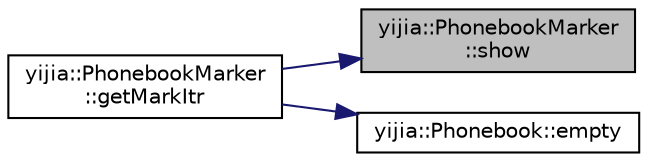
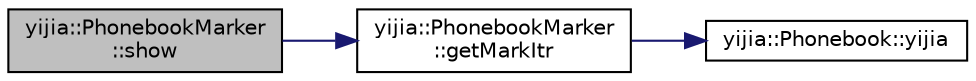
edge "yijia::PhonebookMarker ::getMarkItr" -> "yijia::PhonebookMarker ::show": reversed
node "yijia::Phonebook::empty": label "yijia::Phonebook::empty" -> "yijia::Phonebook::yijia"
